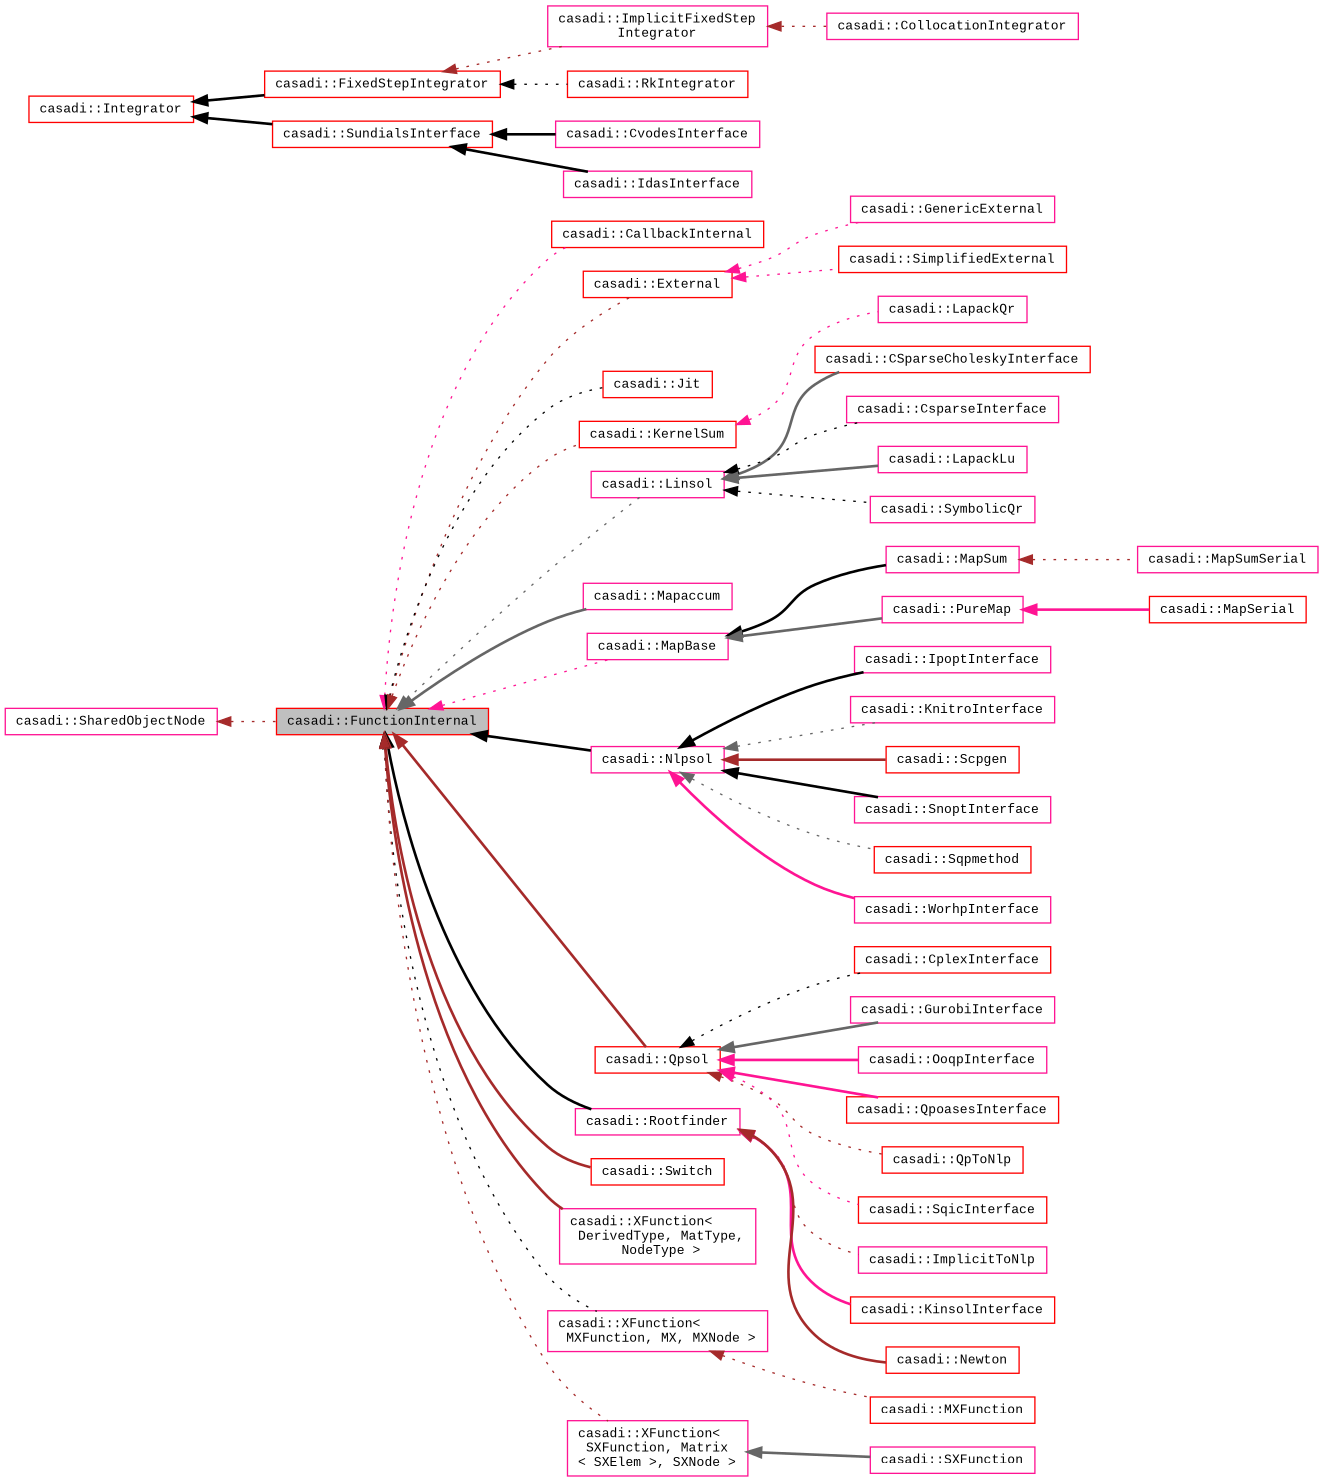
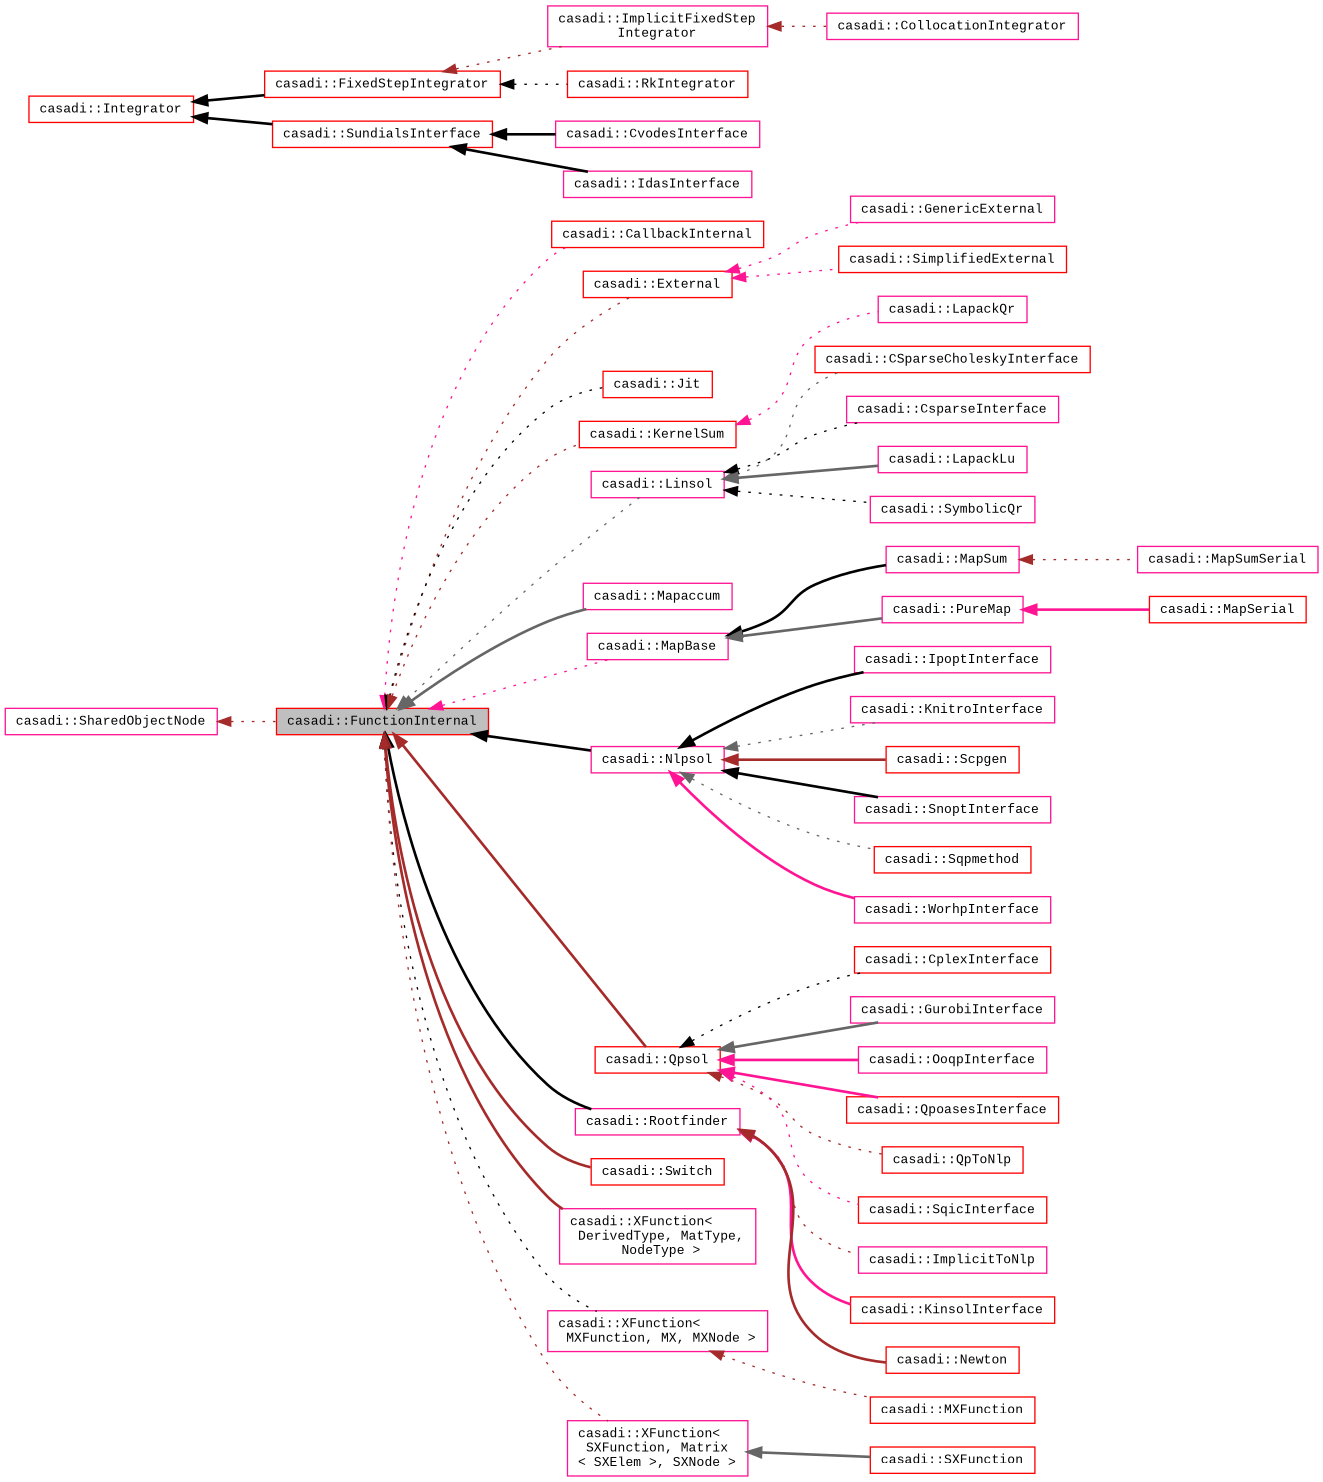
edge "casadi::CSparseCholeskyInterface" -> "casadi::Linsol": style bold -> dotted
node "casadi::SXFunction": color deeppink -> red
